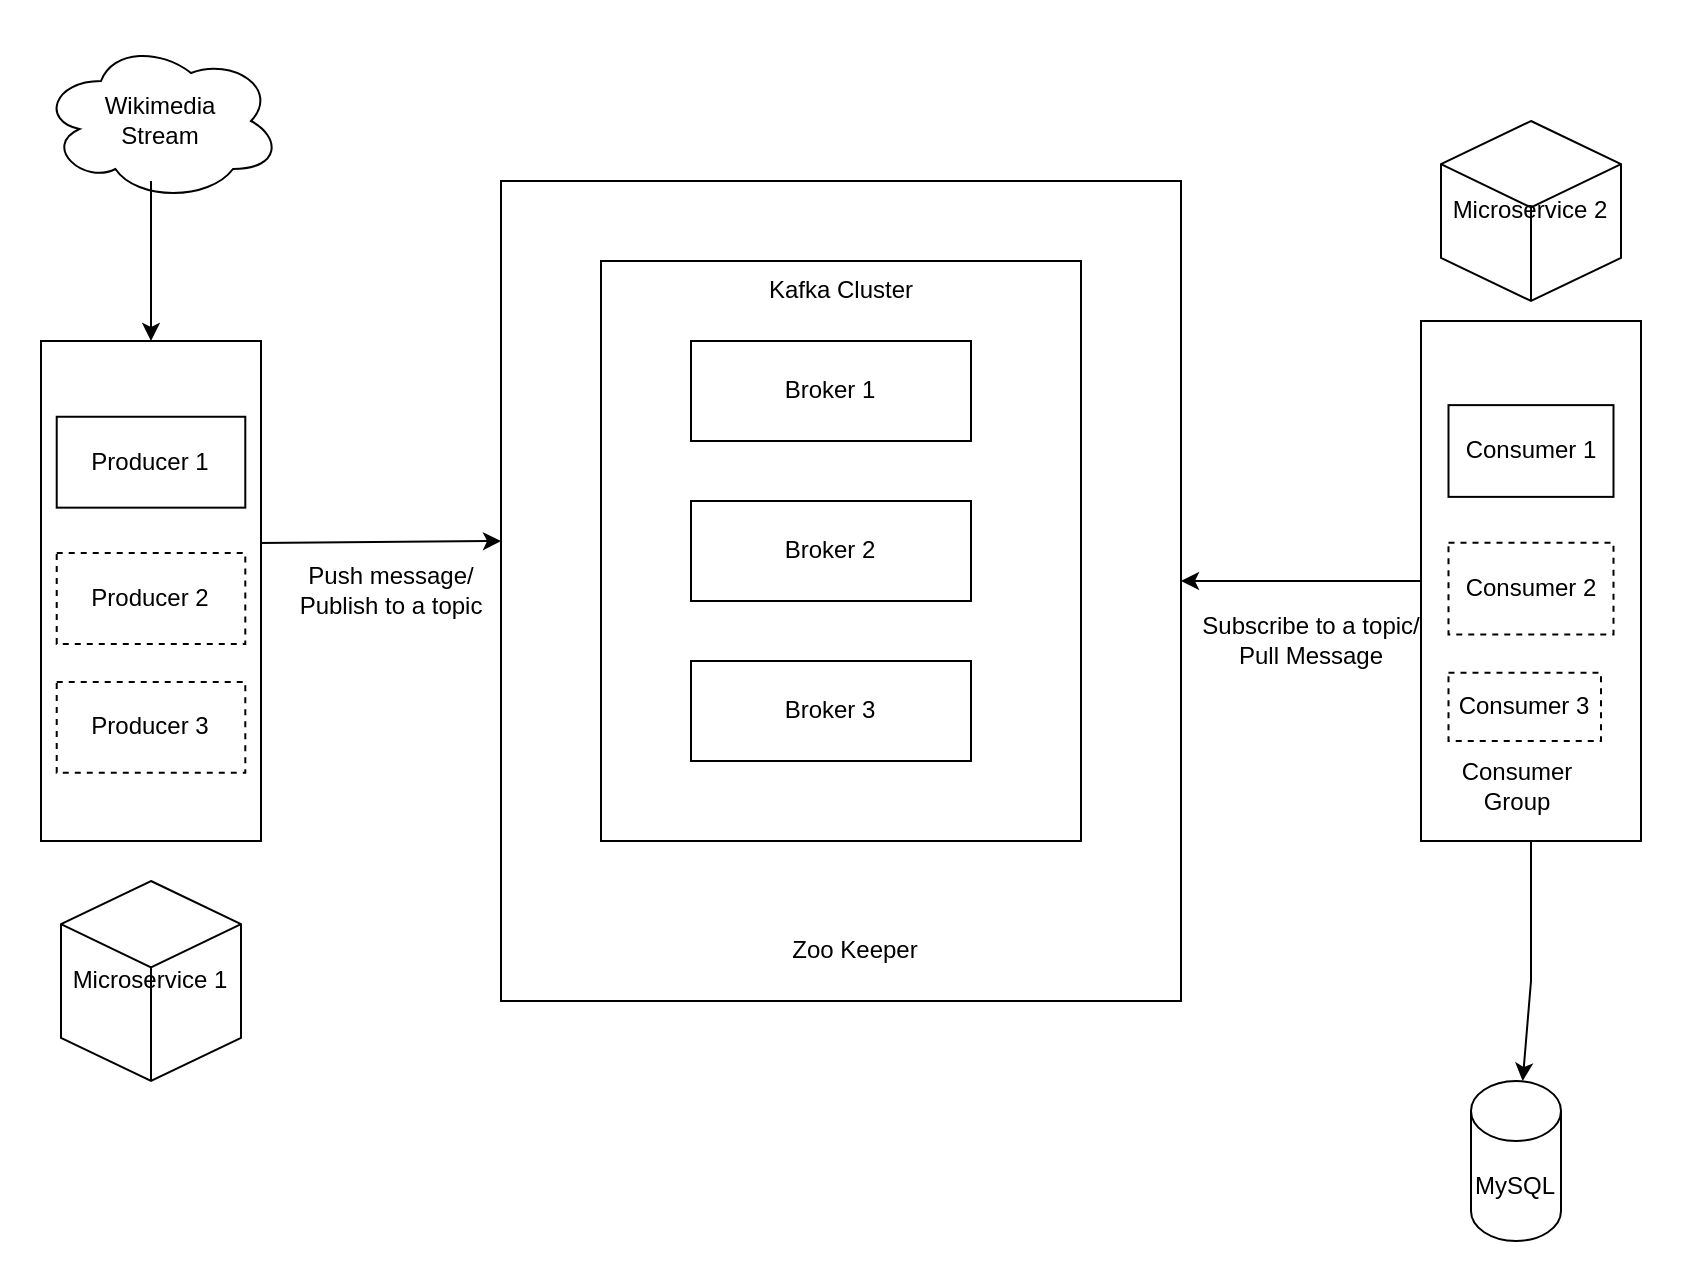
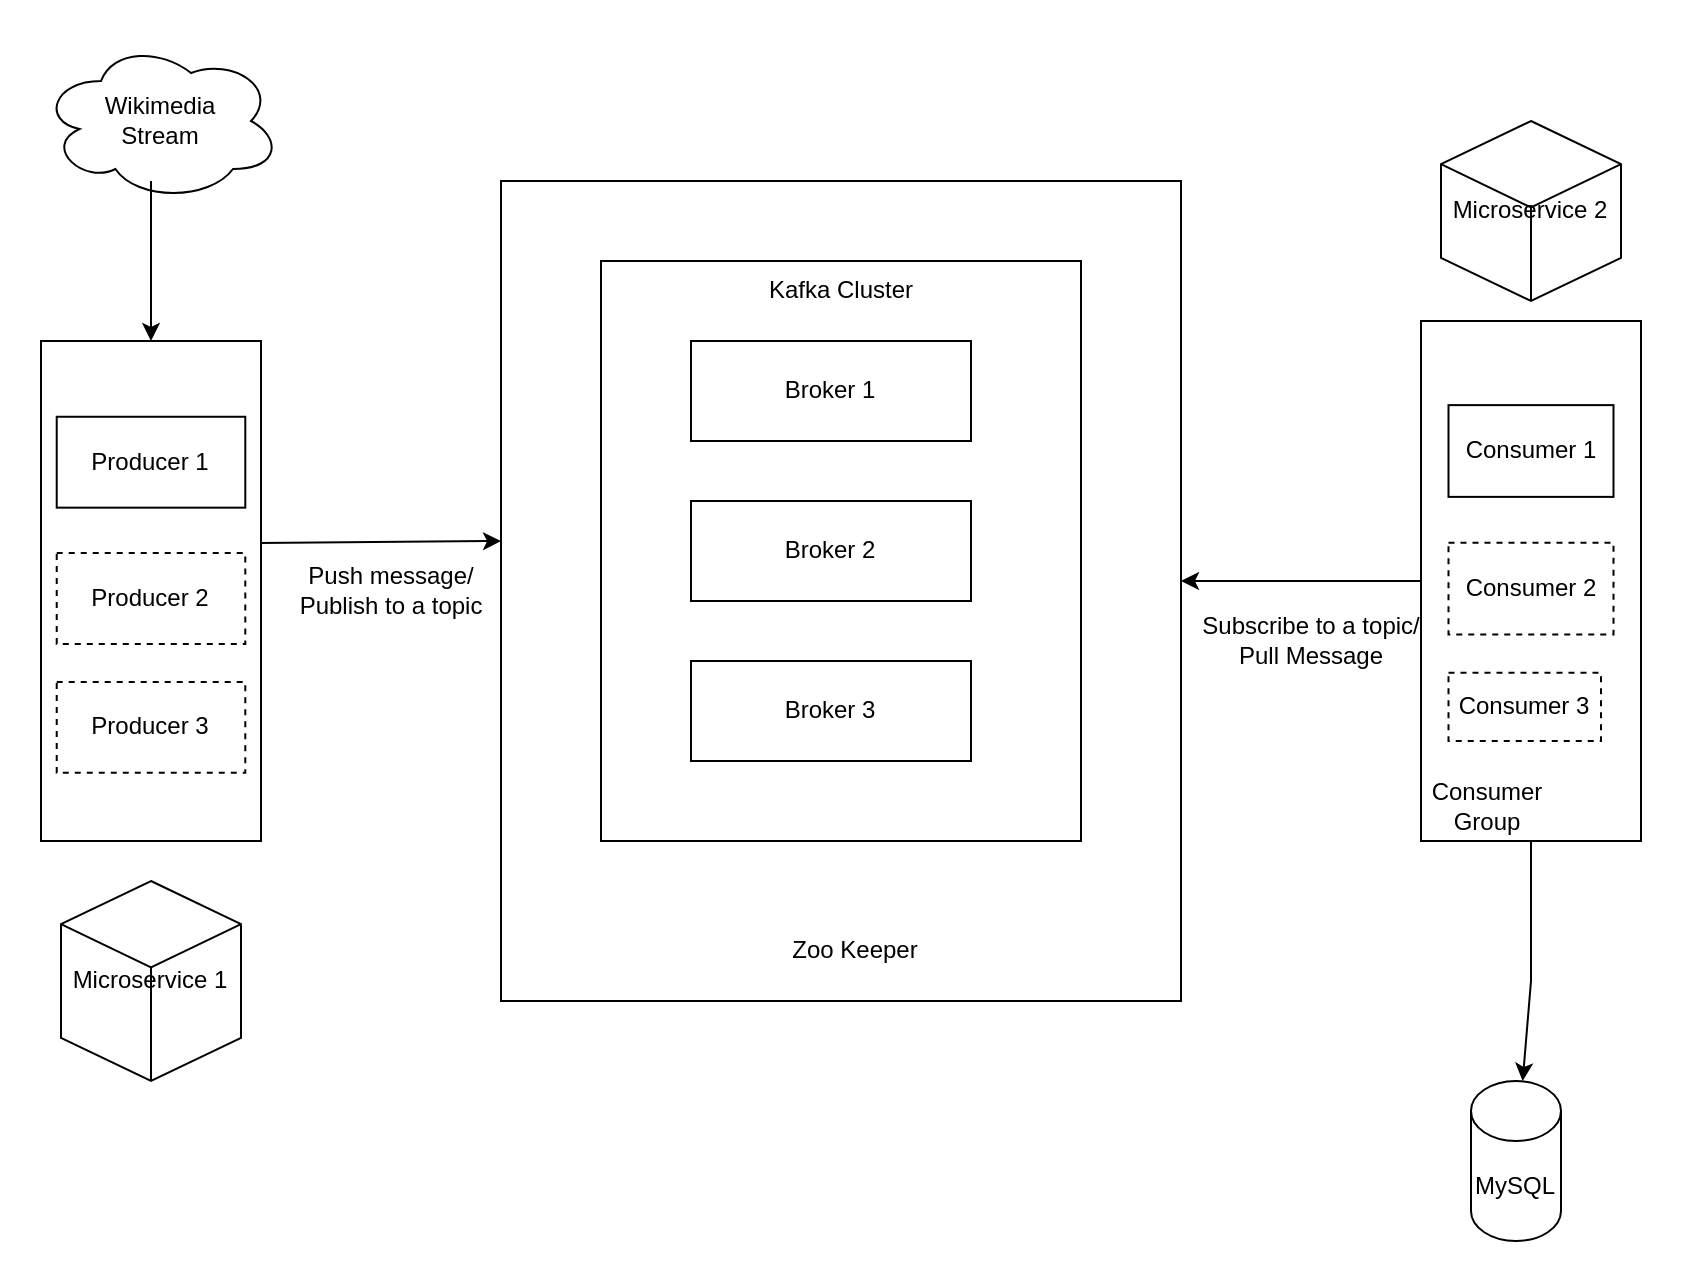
node "Consumer Group": moved (1517, 787) -> (1487, 807)
